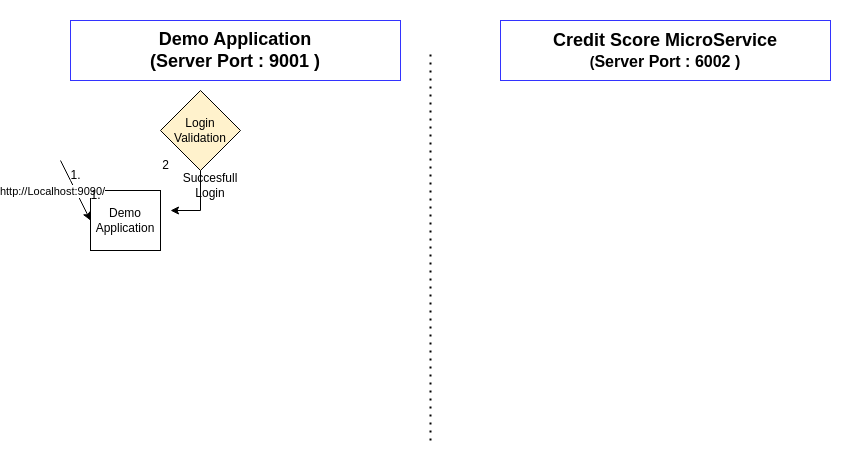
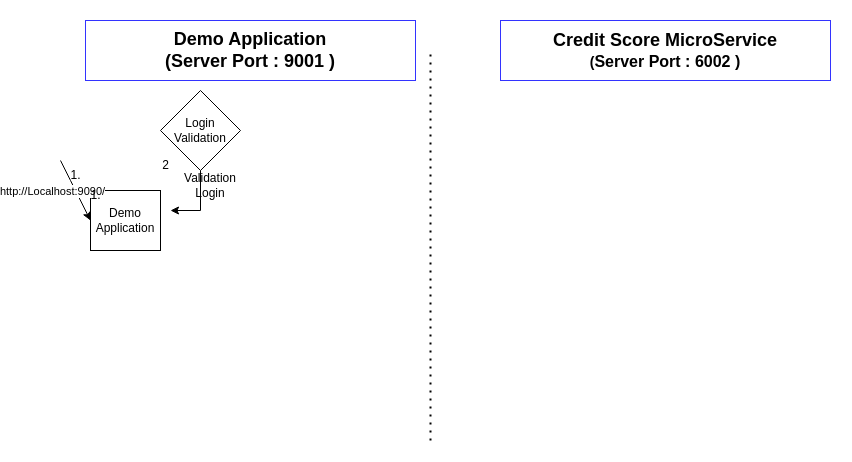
node "Demo Application (Server Port : 9001 )": moved (236, 51) -> (251, 51)
node "Login Validation": fillcolor #fff2cc -> #ffffff
node "Succesfull Login": label "Succesfull Login" -> "Validation Login"
